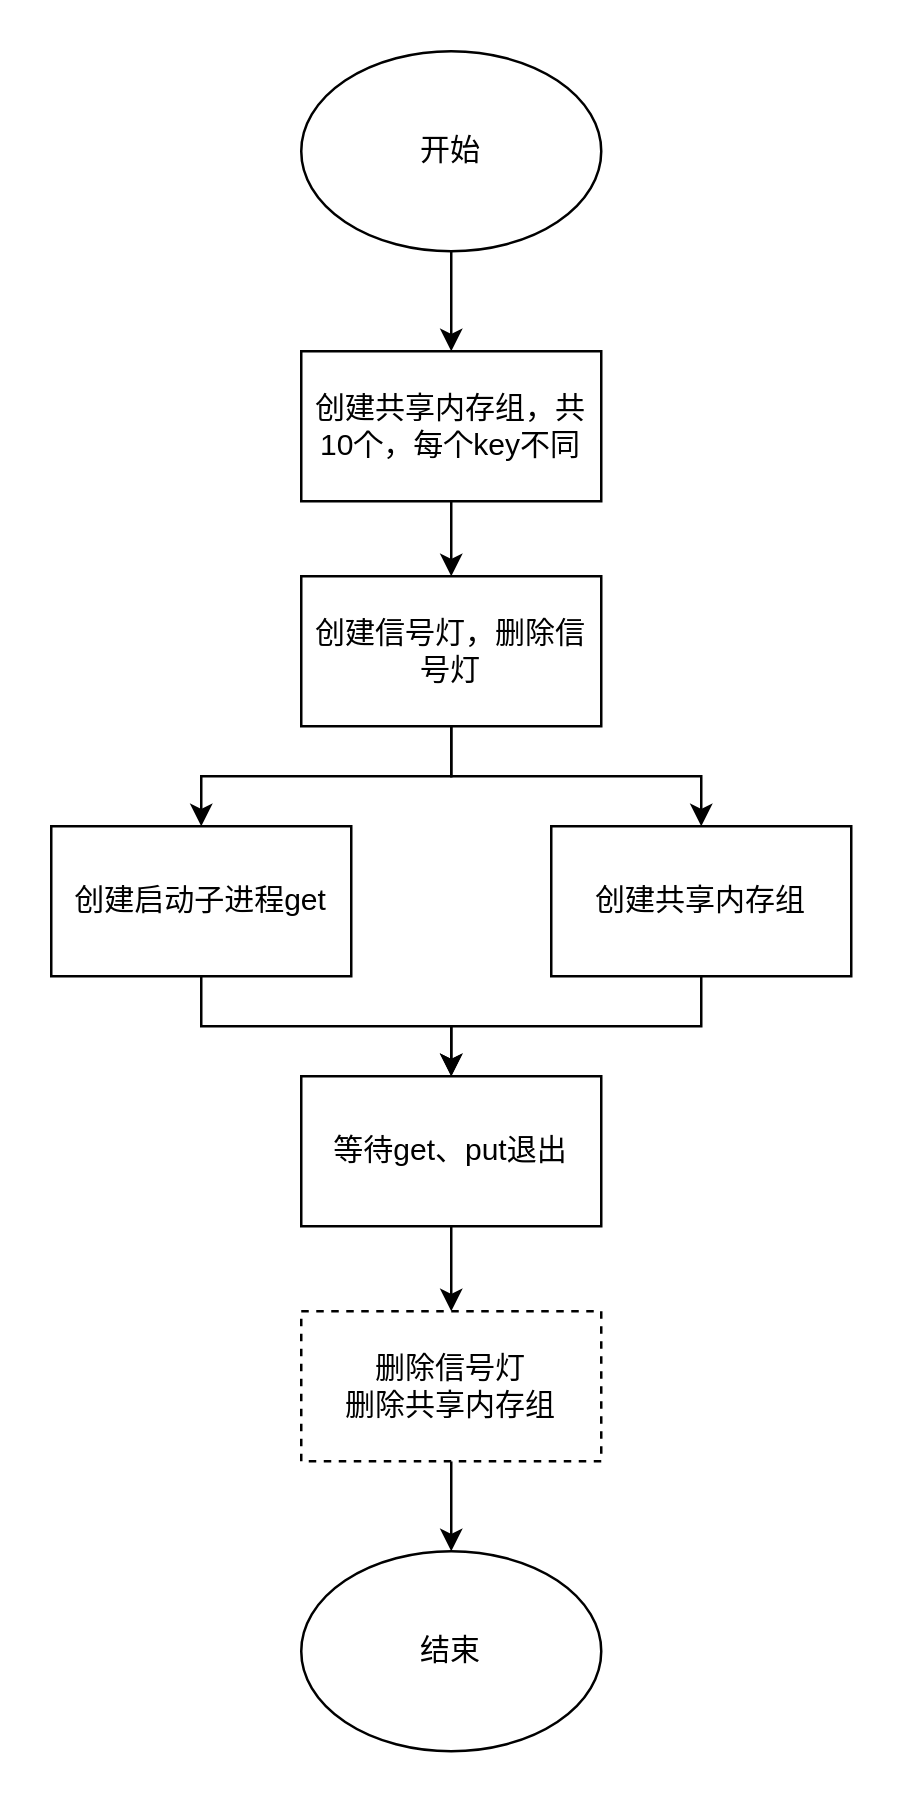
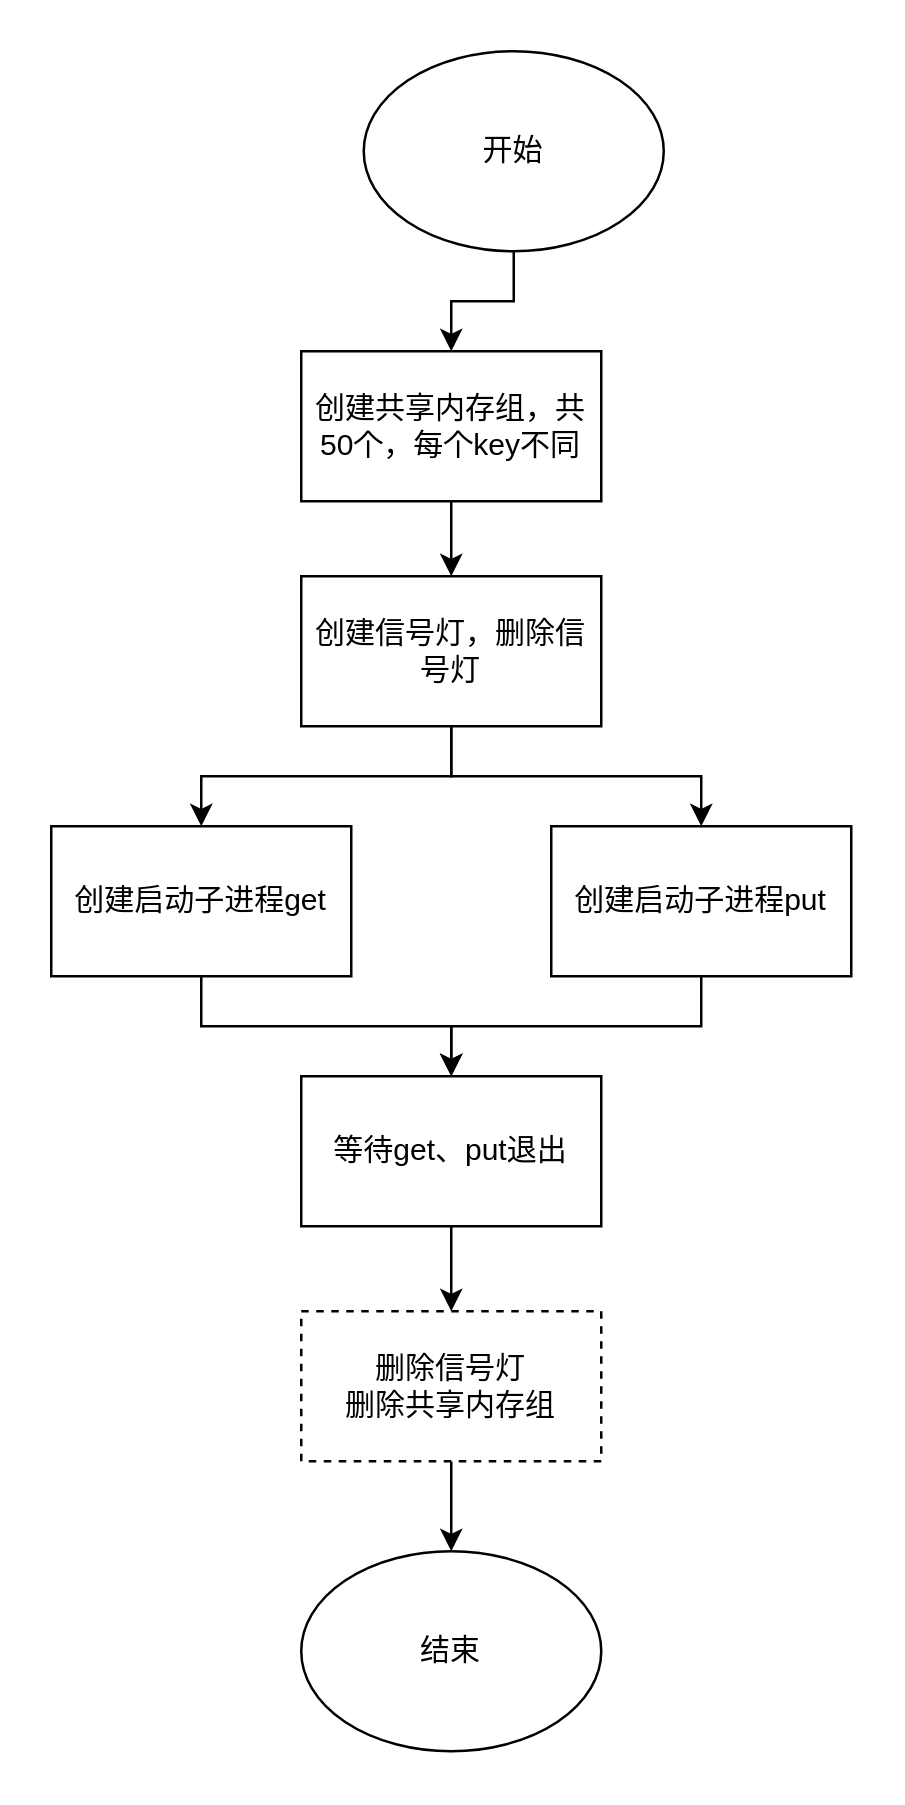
node "开始": moved (451, 151) -> (514, 151)
node "创建共享内存组，共10个，每个key不同": label "创建共享内存组，共10个，每个key不同" -> "创建共享内存组，共50个，每个key不同"
node "创建共享内存组": label "创建共享内存组" -> "创建启动子进程put"
